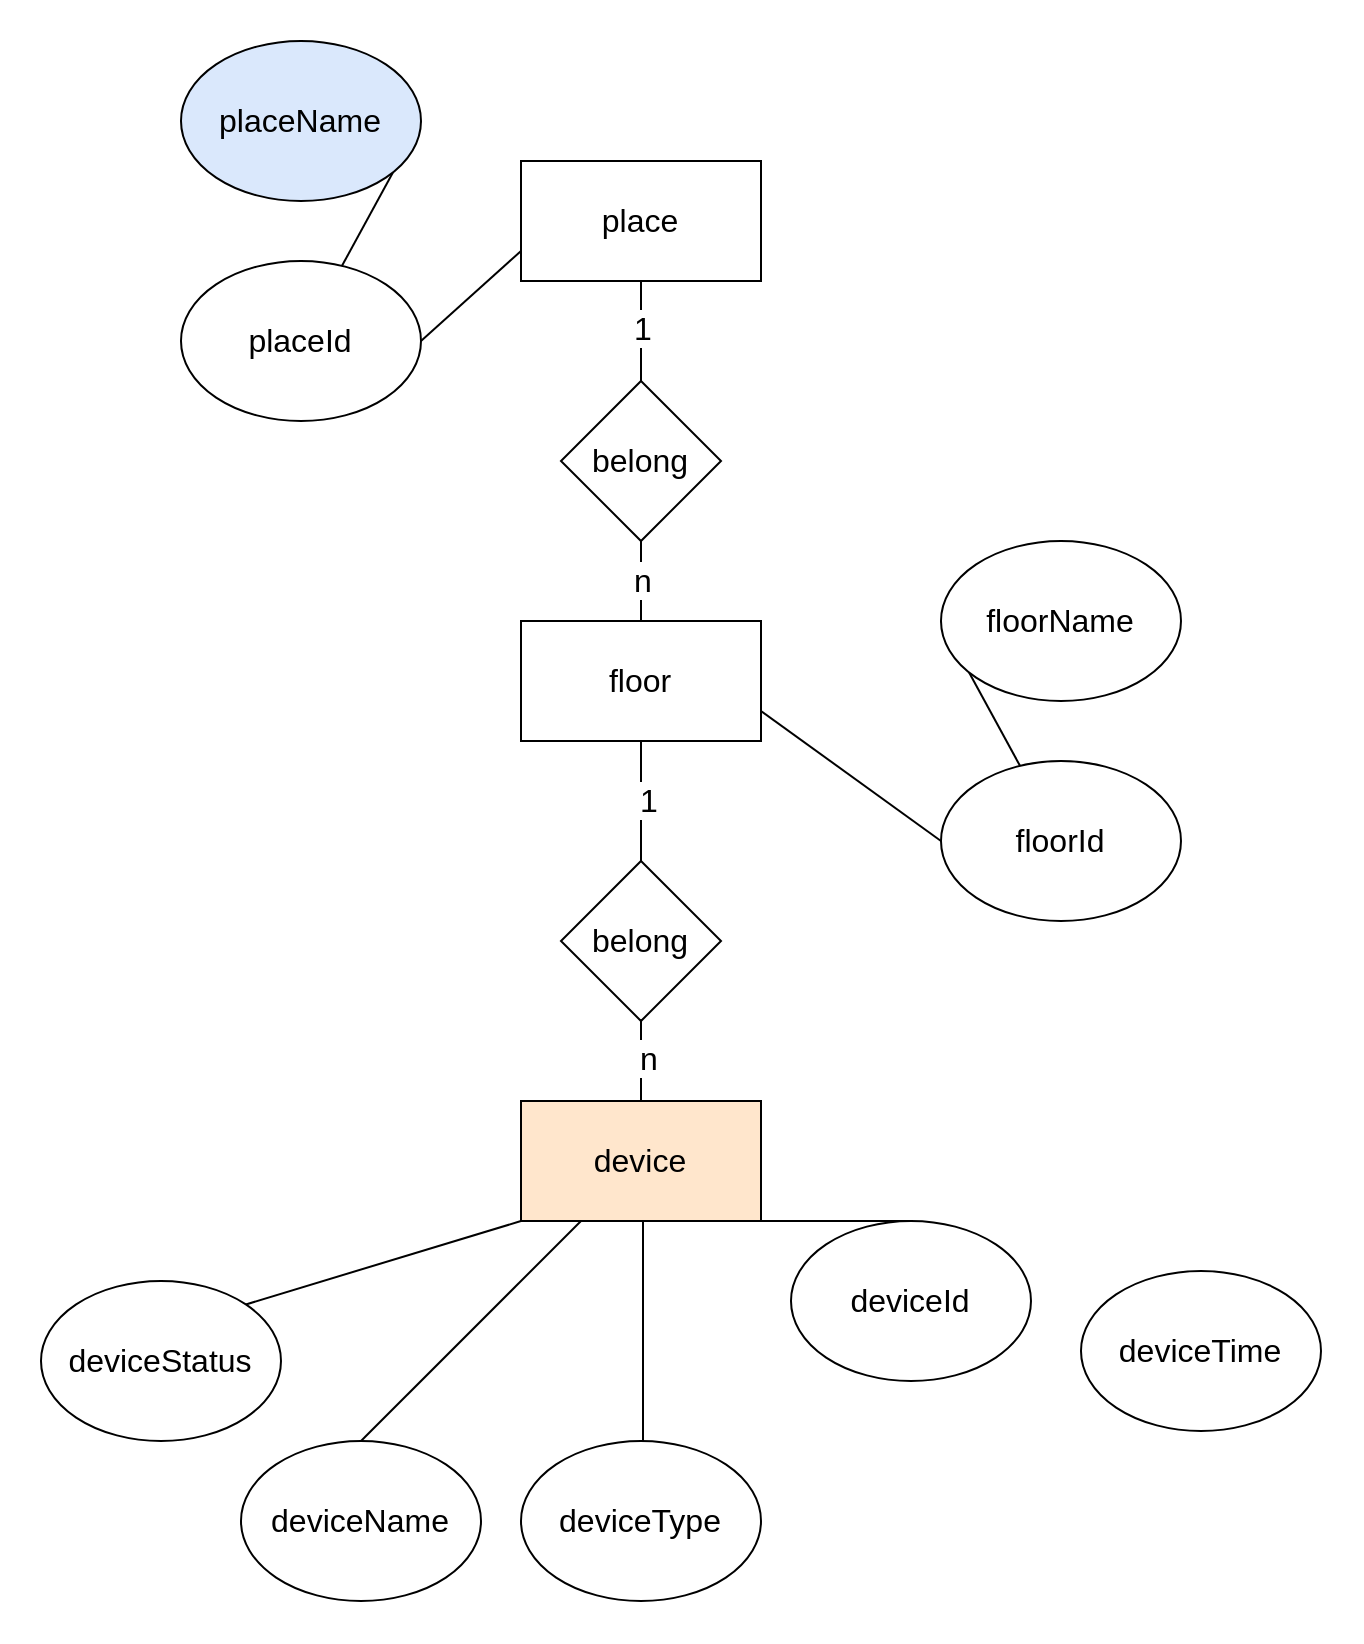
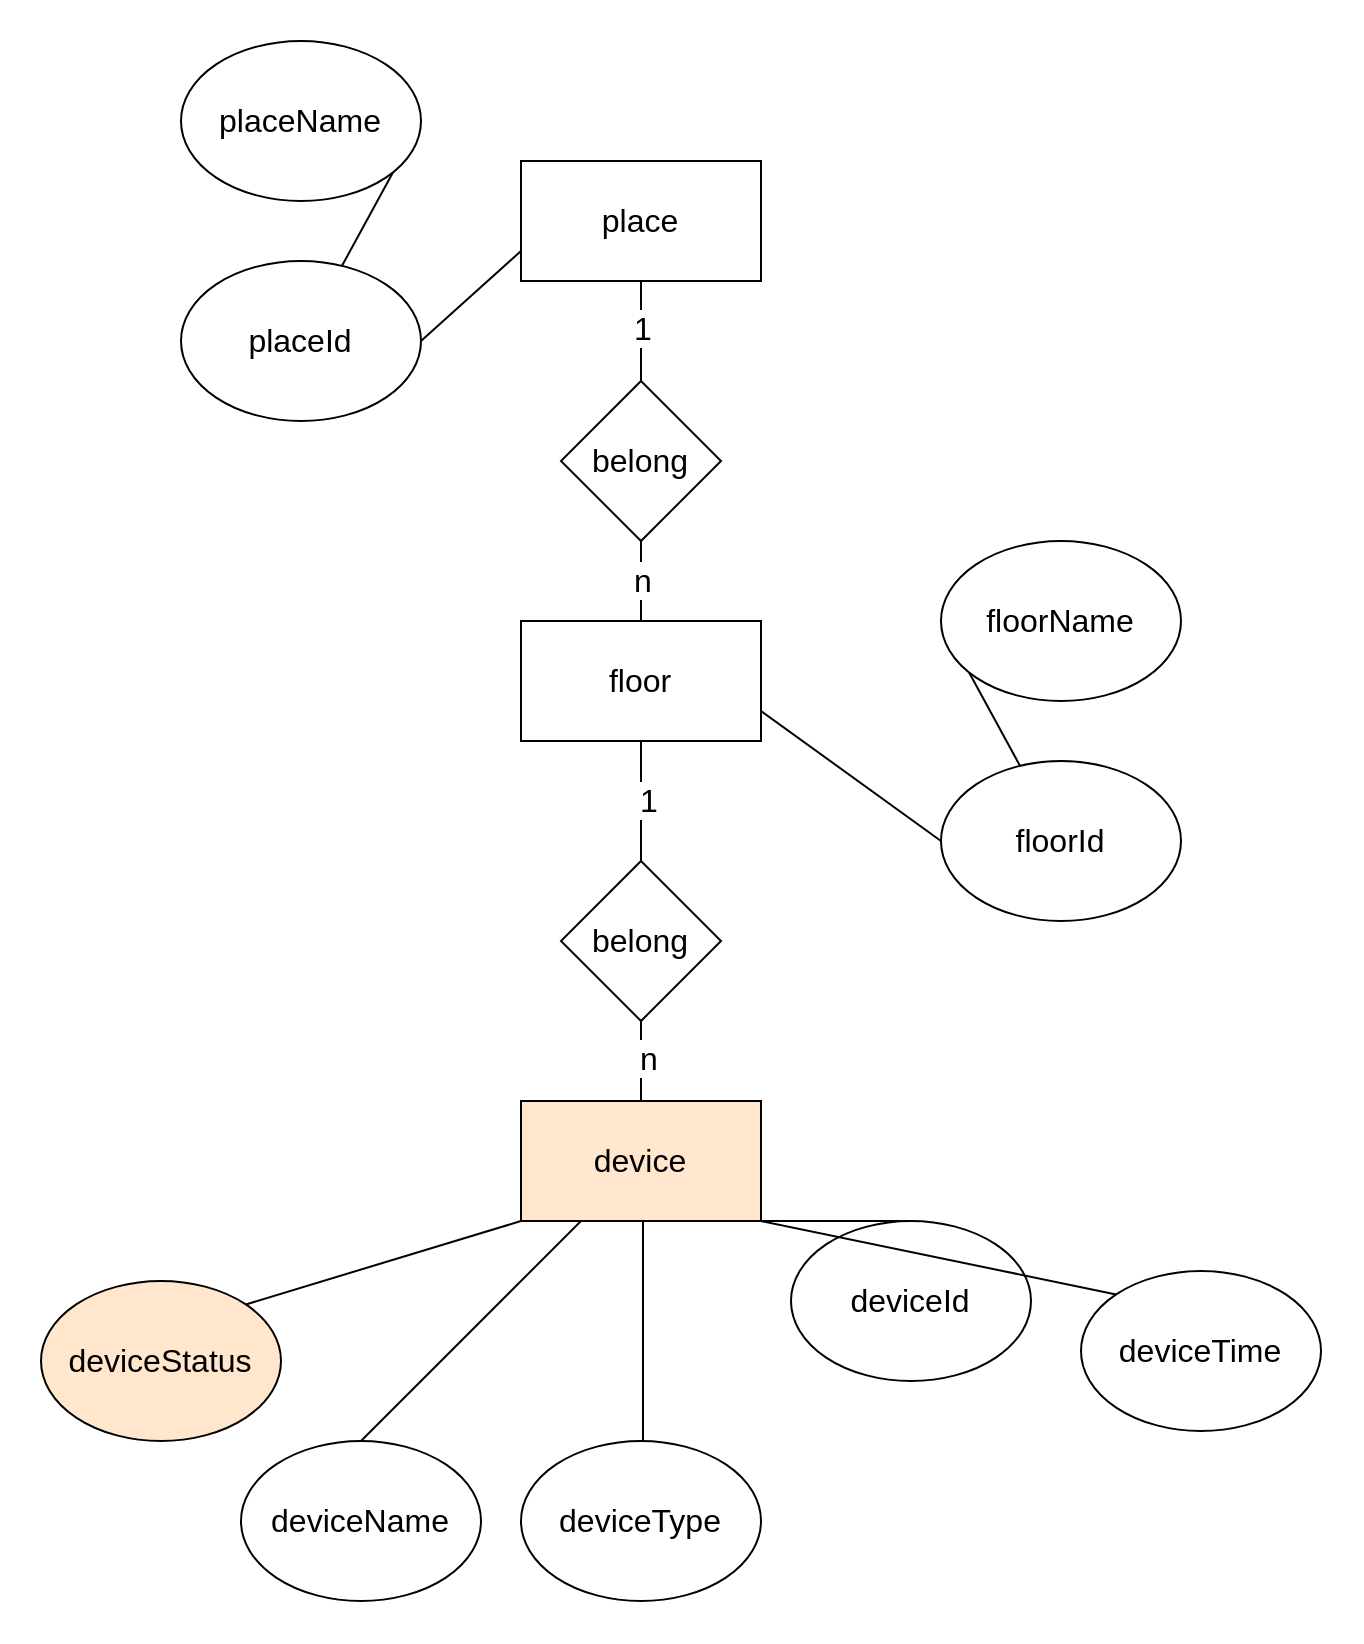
node "placeName": fillcolor #dae8fc -> #ffffff
edge "device" -- "deviceTime": added
node "deviceStatus": fillcolor #ffffff -> #ffe6cc
